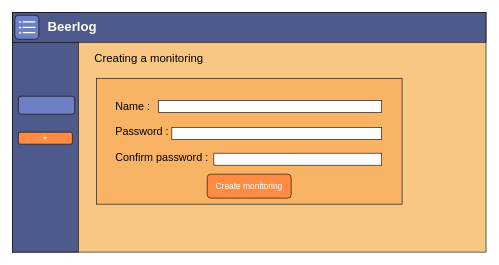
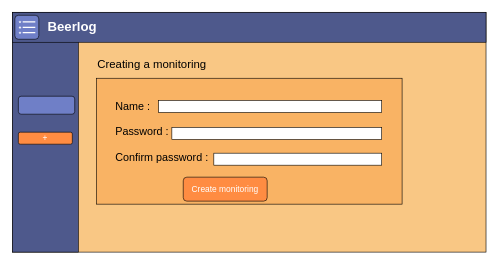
node "Creating a monitoring": moved (162, 57) -> (165, 63)
node "Create monitoring": moved (249, 186) -> (225, 189)
